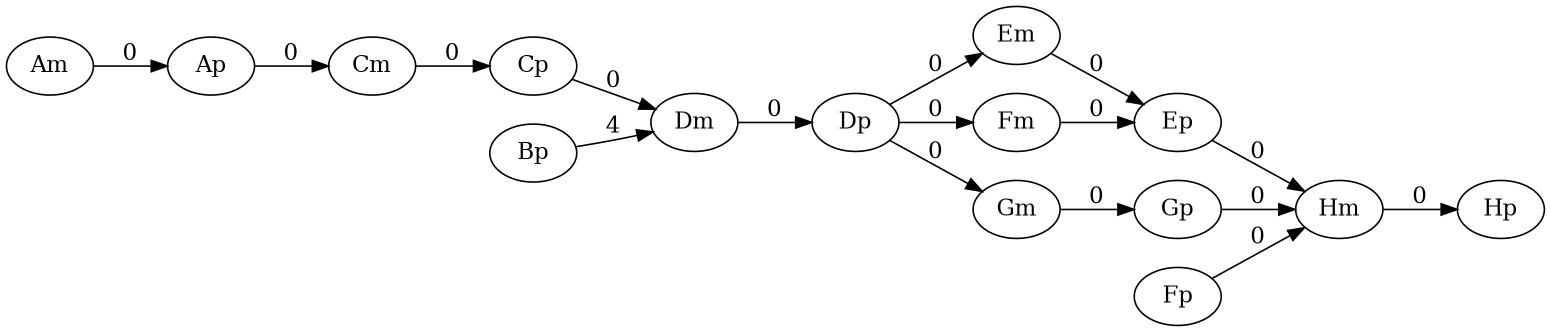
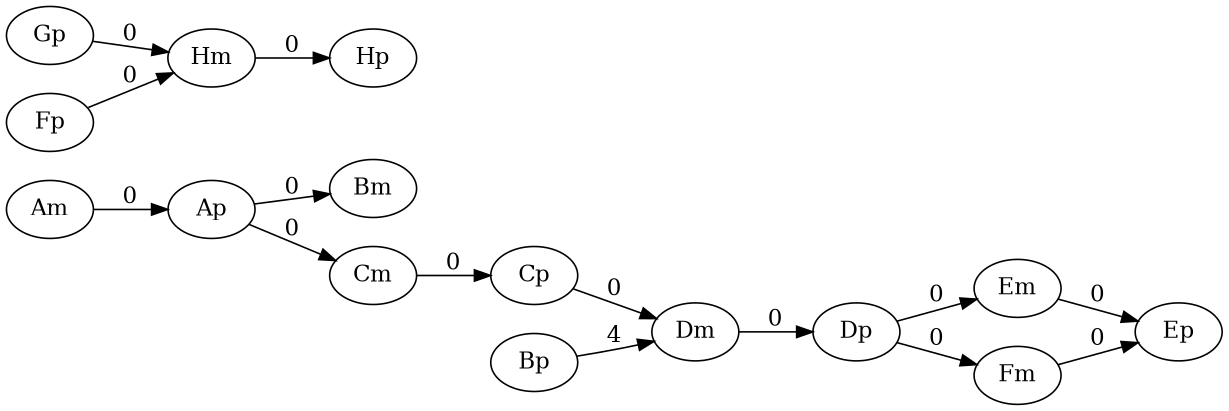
edge "Ep" -> "Hm": removed, label "0"
node "Bm": added
node "Gm": removed
